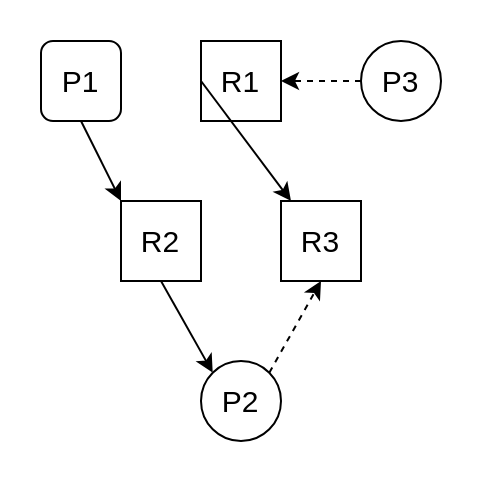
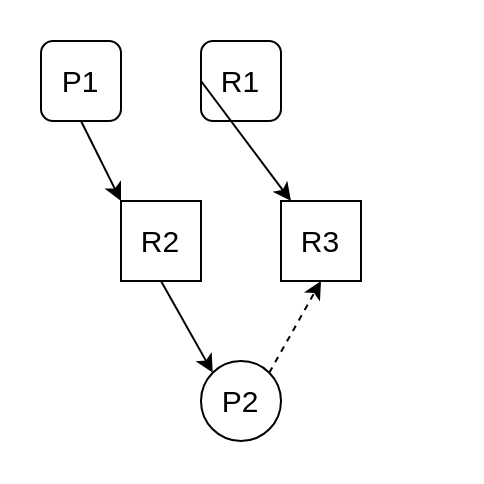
node "R1": shape rectangle -> rounded rectangle
edge "P3" -> "R1": removed
node "P3": removed
